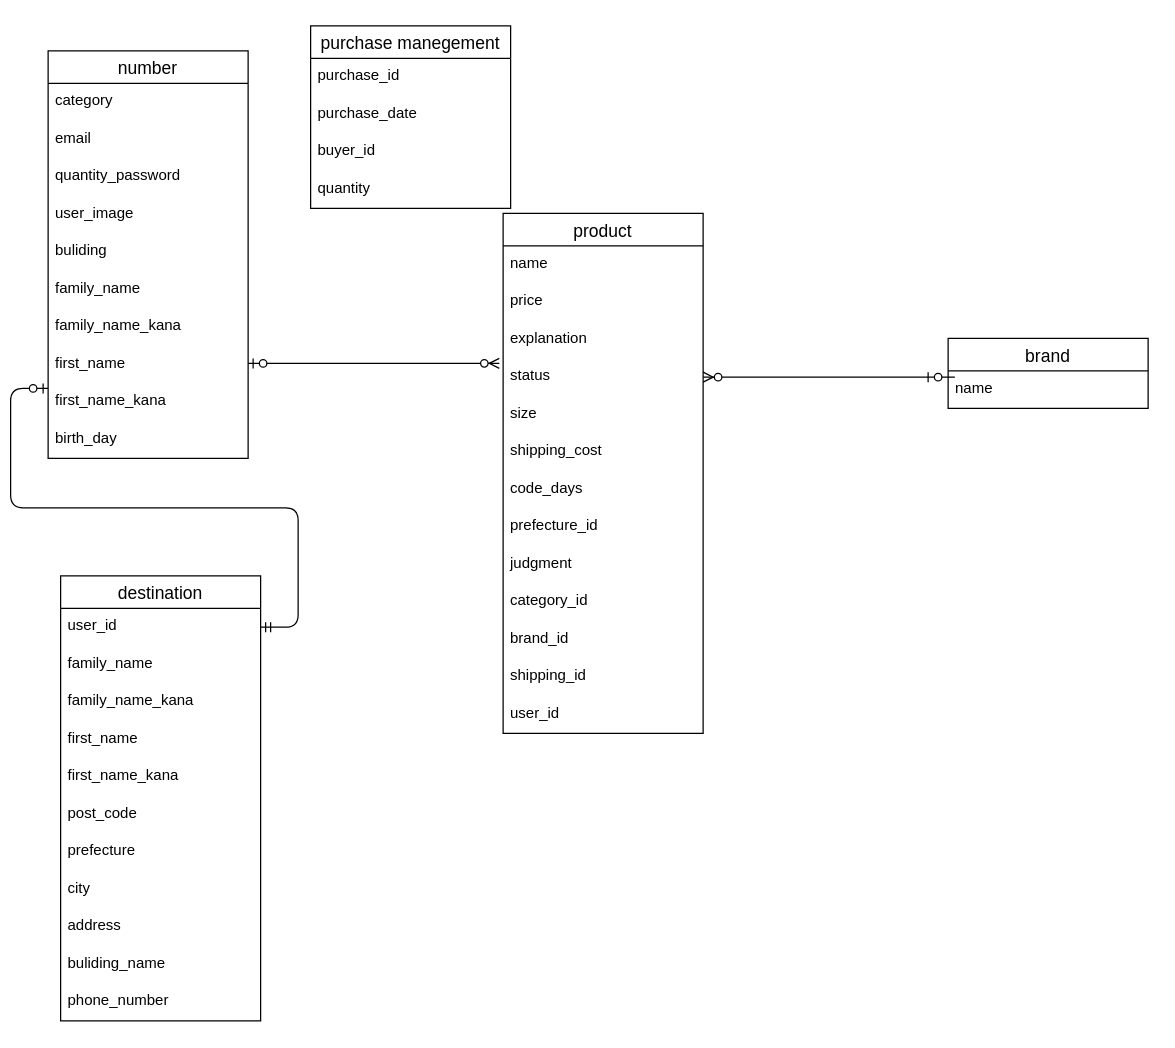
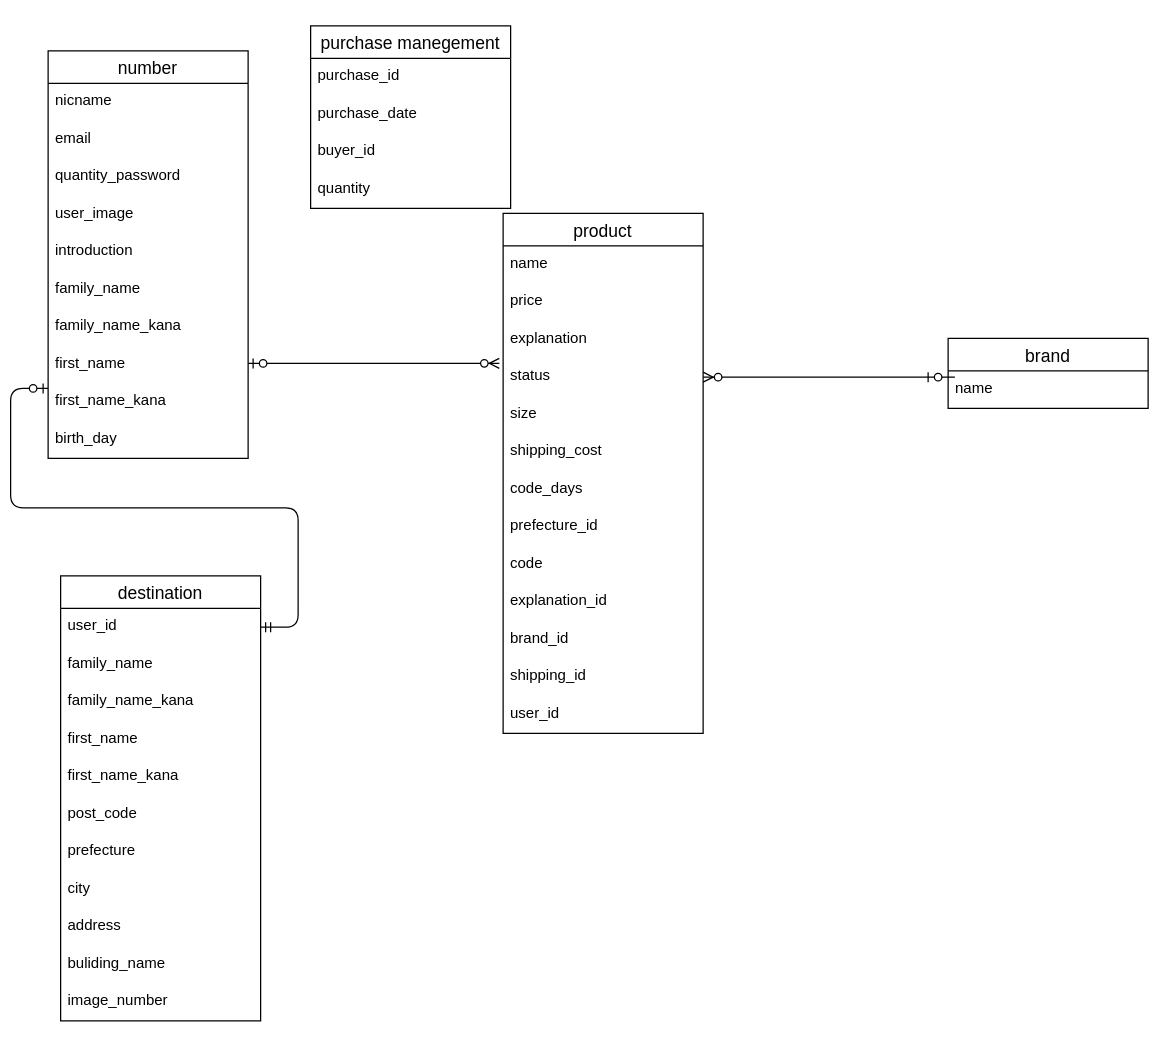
node "category": label "category" -> "nicname"
node "buliding": label "buliding" -> "introduction"
node "judgment": label "judgment" -> "code"
node "category_id": label "category_id" -> "explanation_id"
node "phone_number": label "phone_number" -> "image_number"
